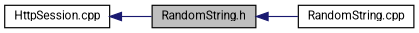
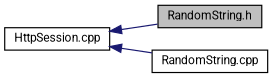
edge "RandomString.cpp" -> "RandomString.h": now "RandomString.cpp" -> "HttpSession.cpp"
